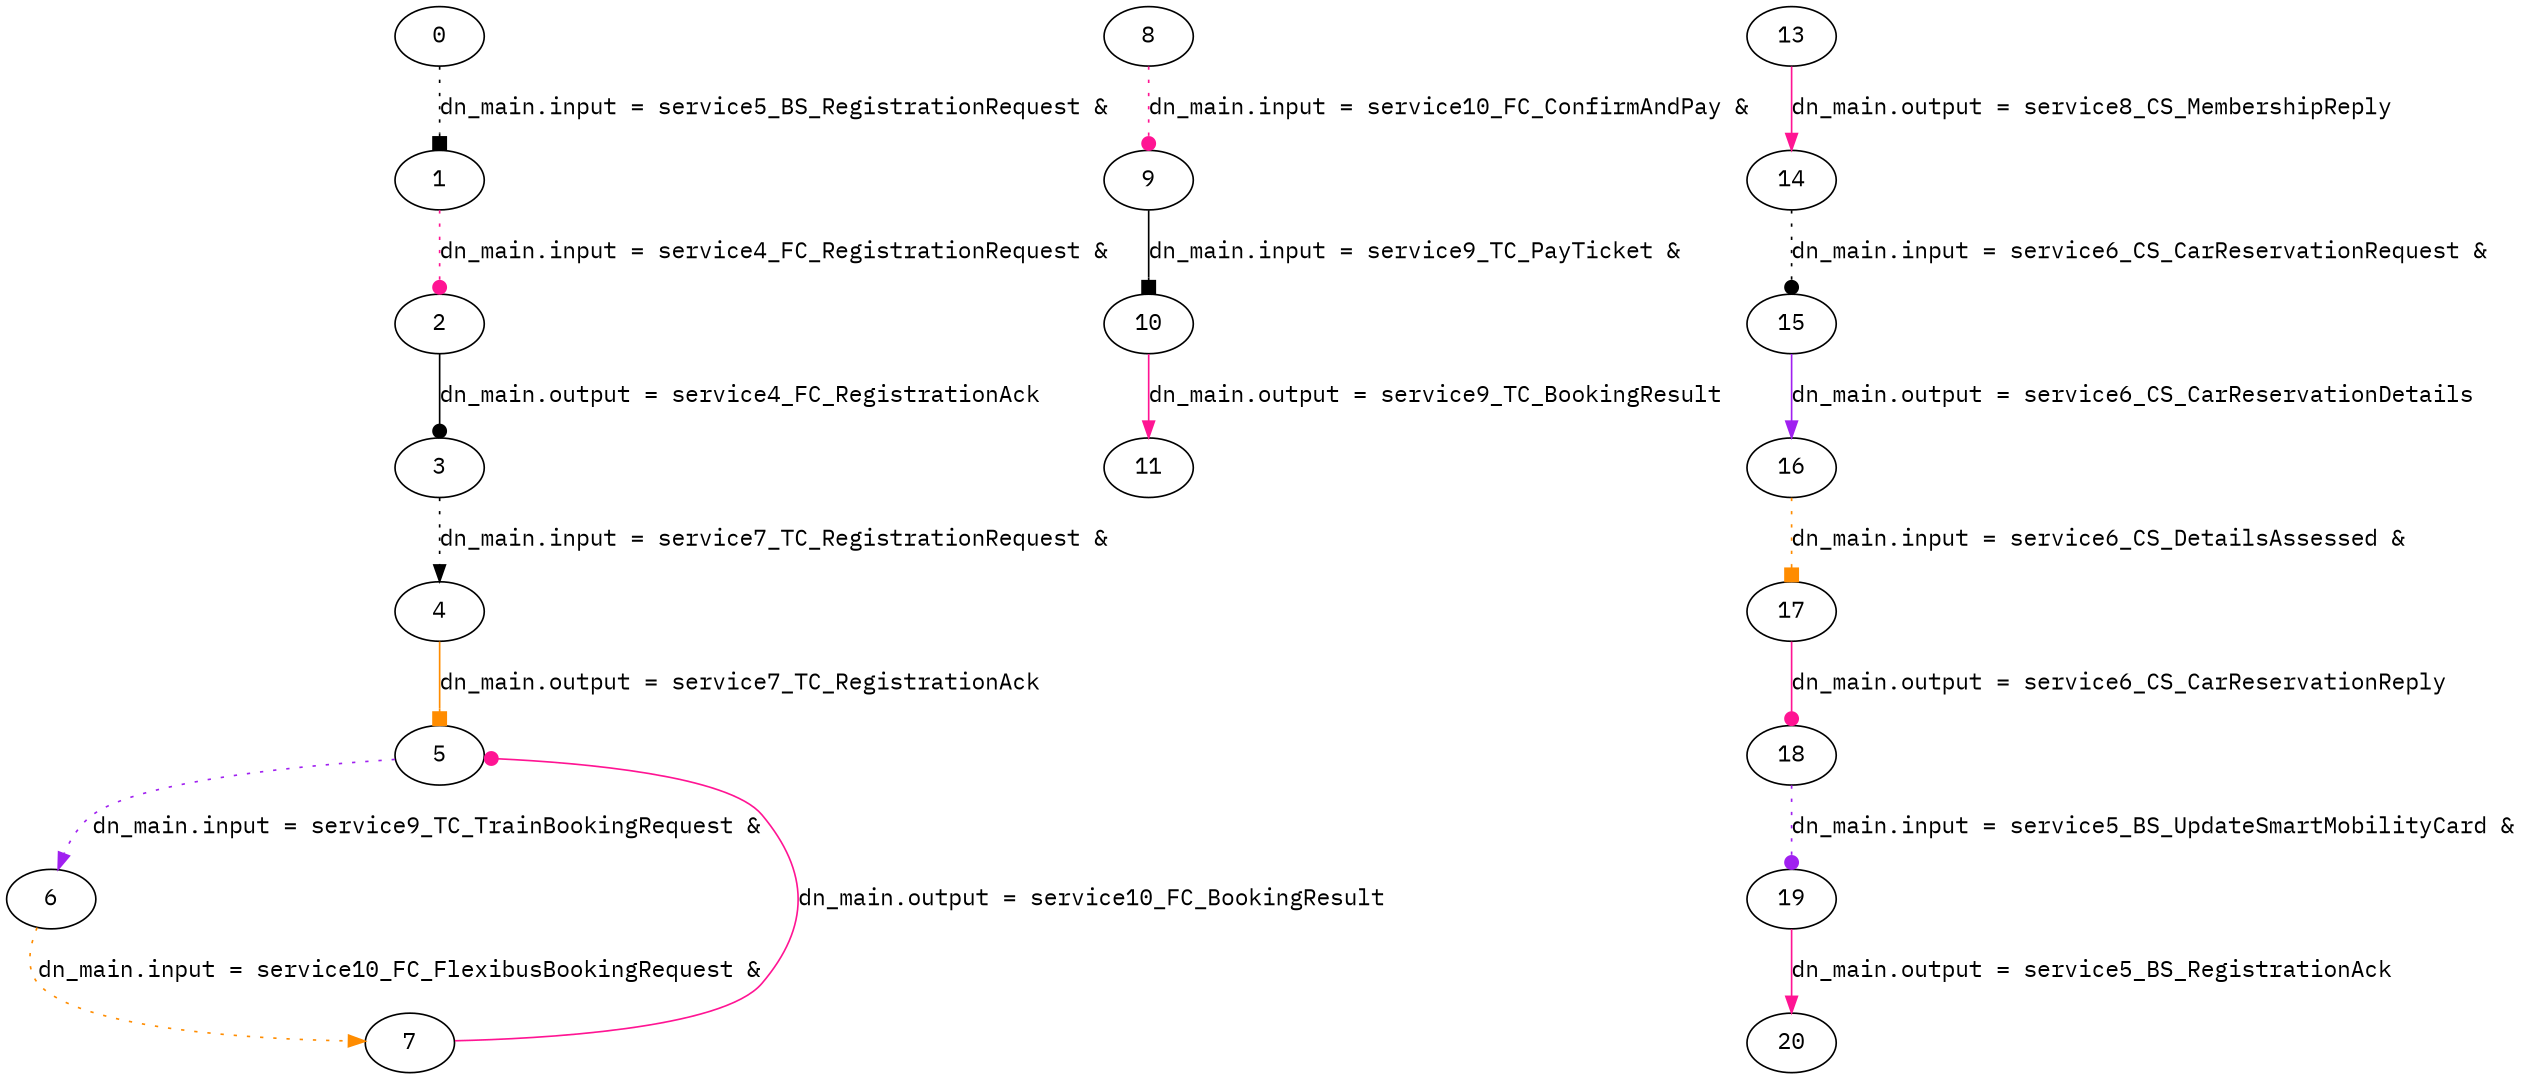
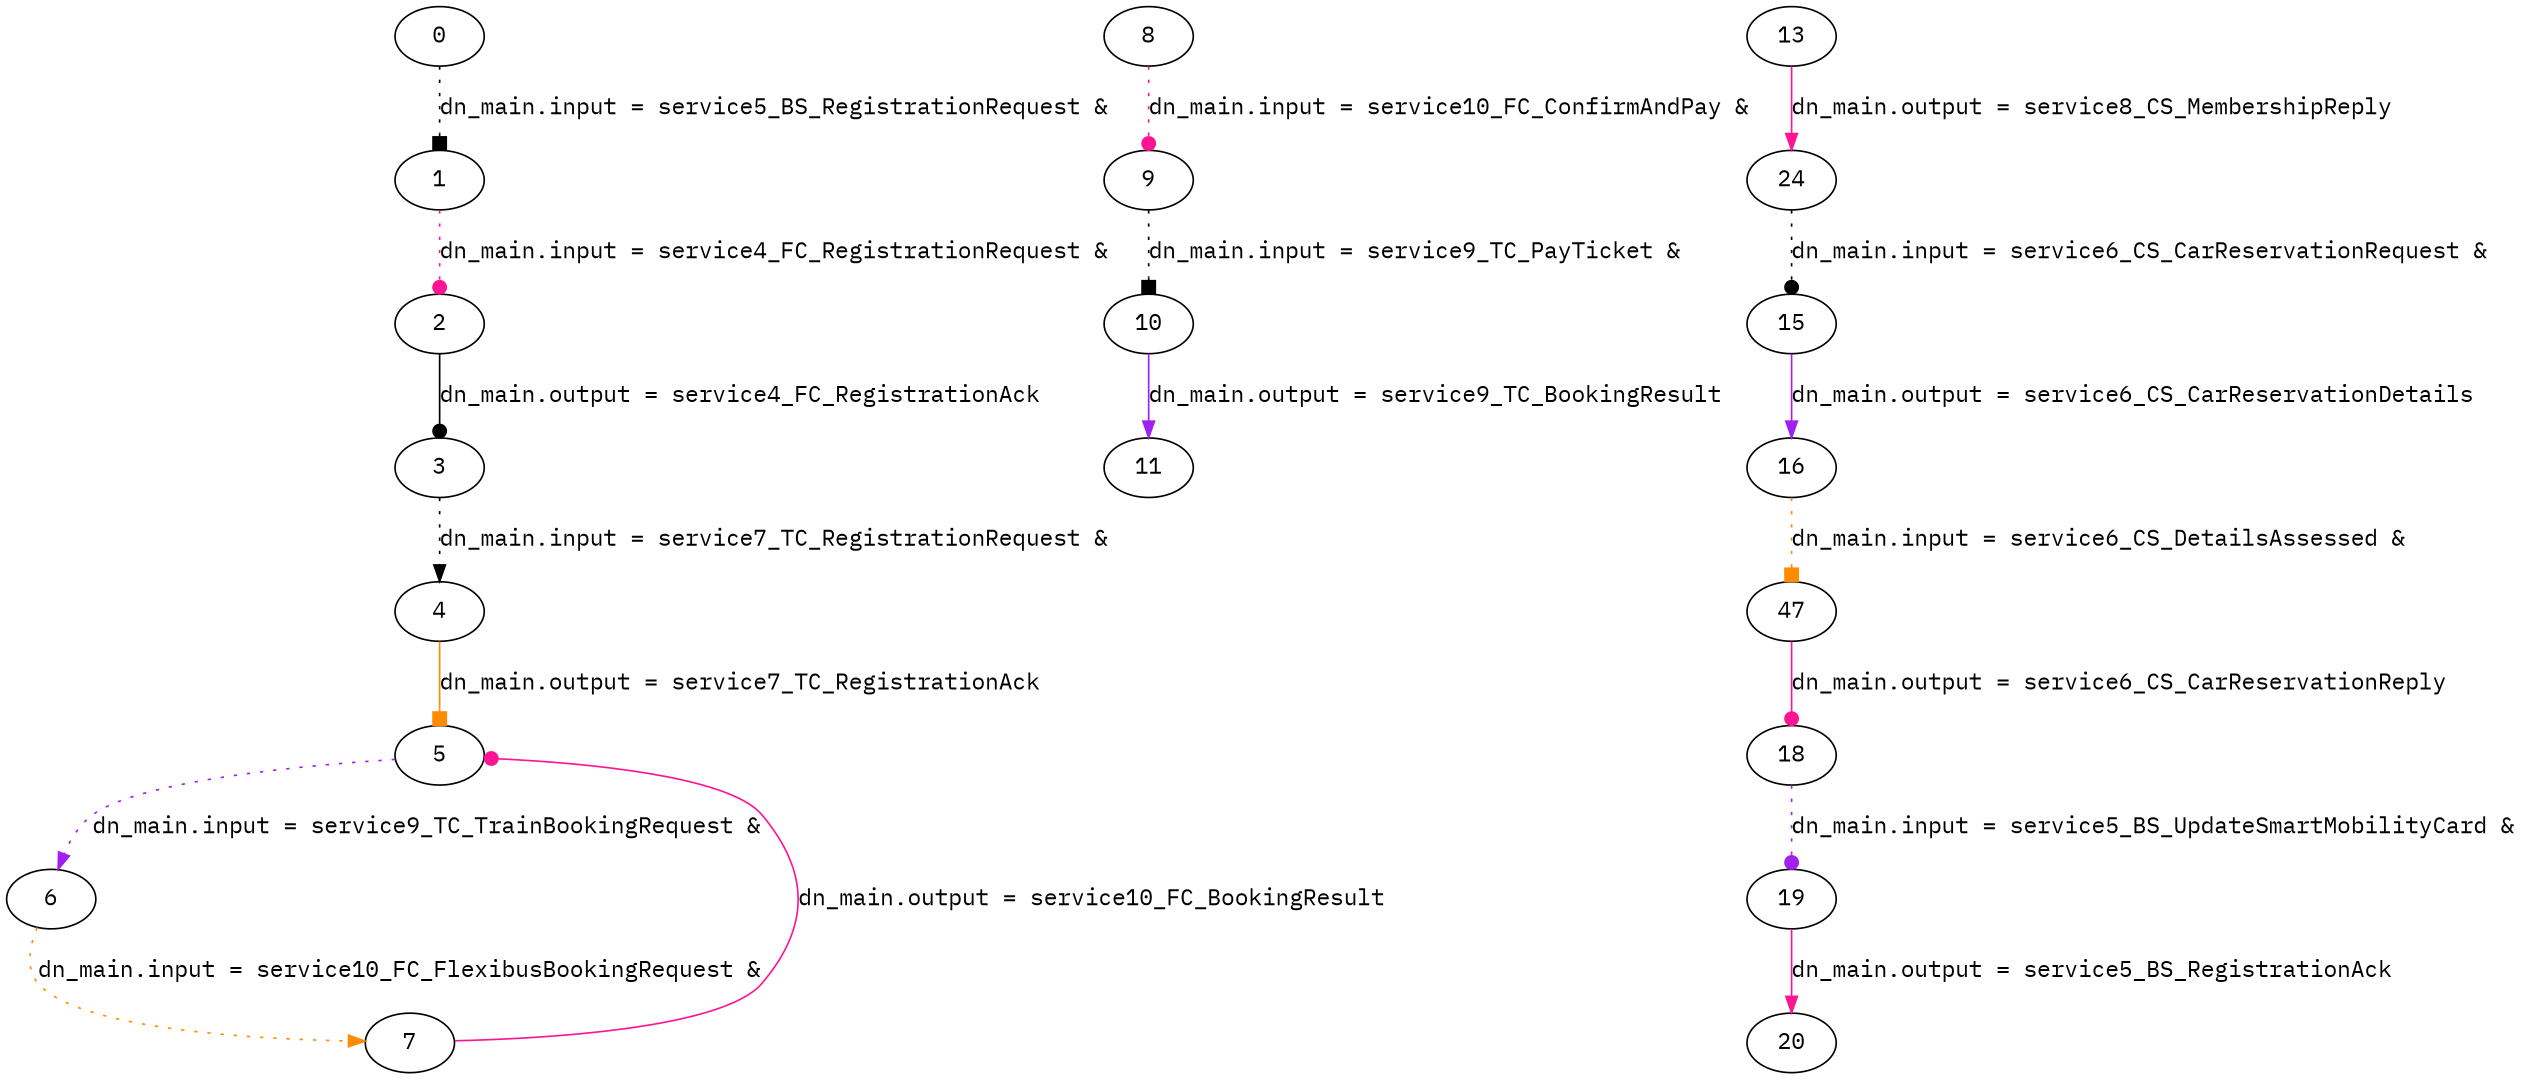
node "14": label "14" -> "24"
edge "9" -> "10": style solid -> dotted
edge "10" -> "11": color deeppink -> purple
node "17": label "17" -> "47"
